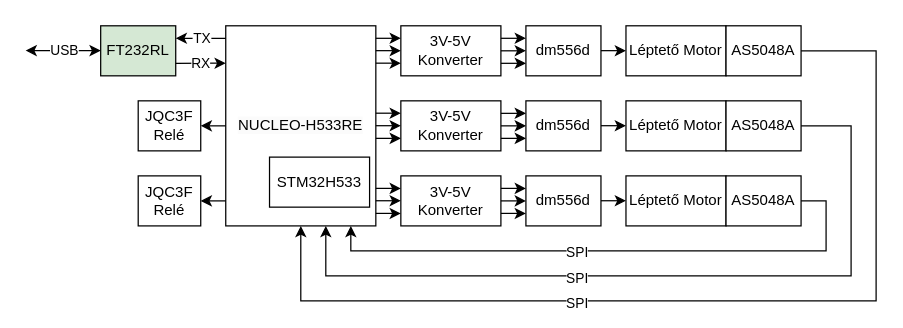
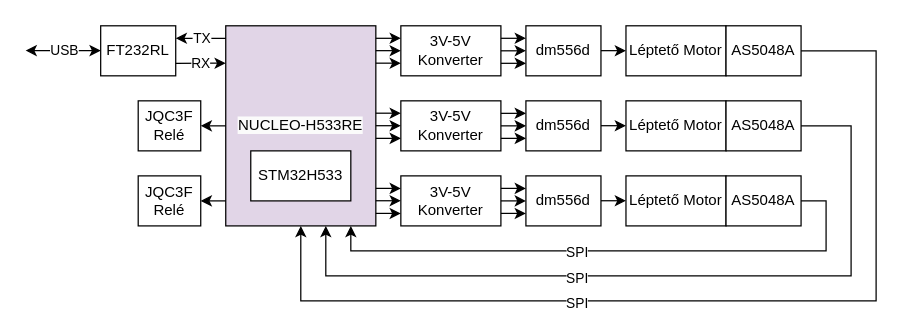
node "FT232RL": fillcolor #d5e8d4 -> #ffffff
node "NUCLEO-H533RE": fillcolor #ffffff -> #e1d5e7
node "STM32H533": moved (319, 182) -> (301, 176)
